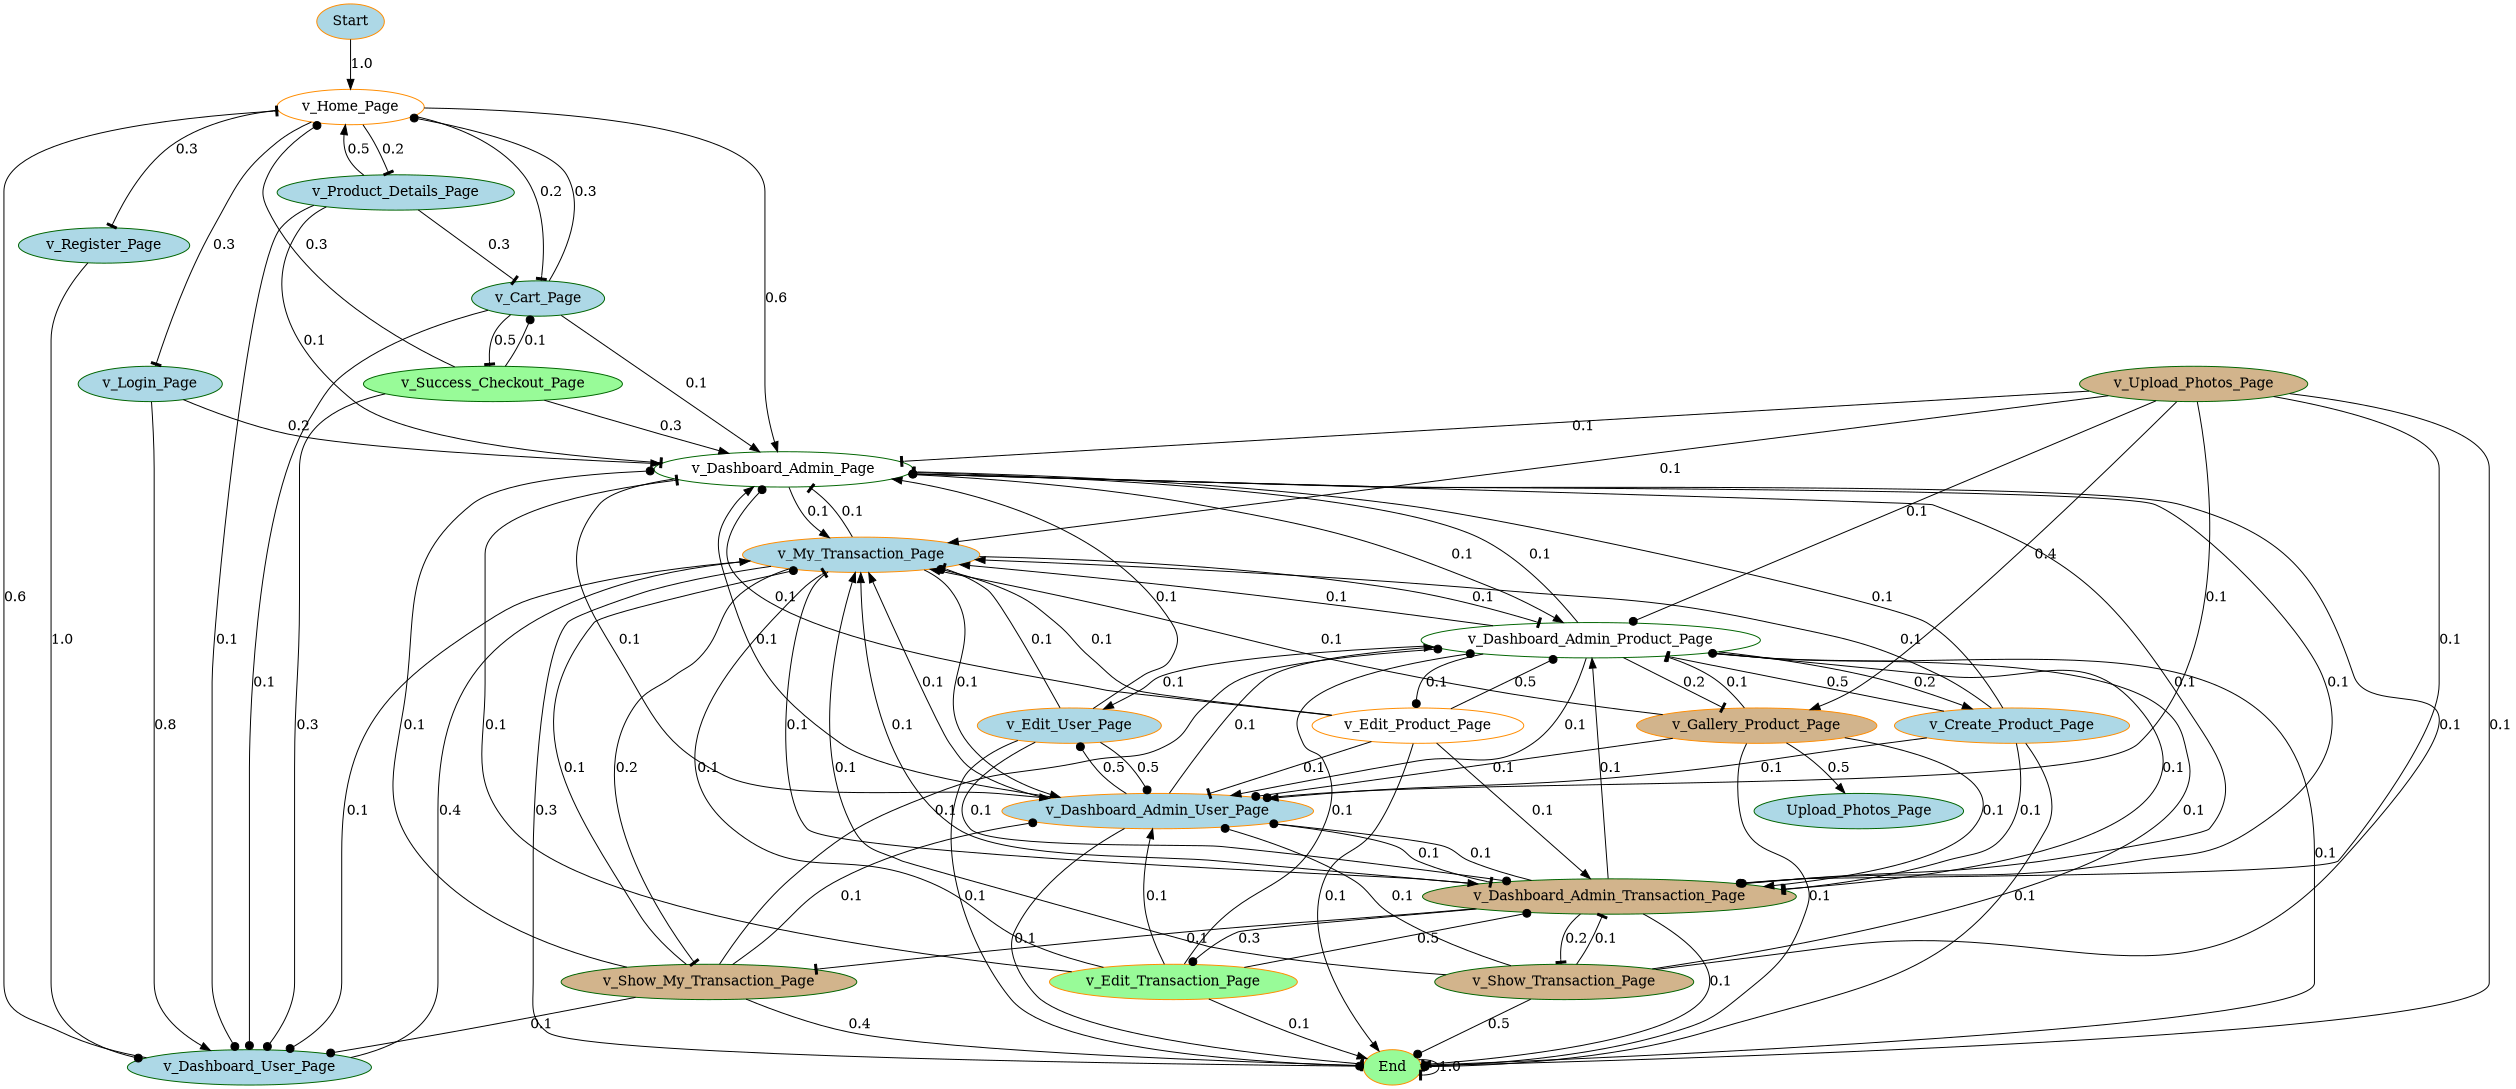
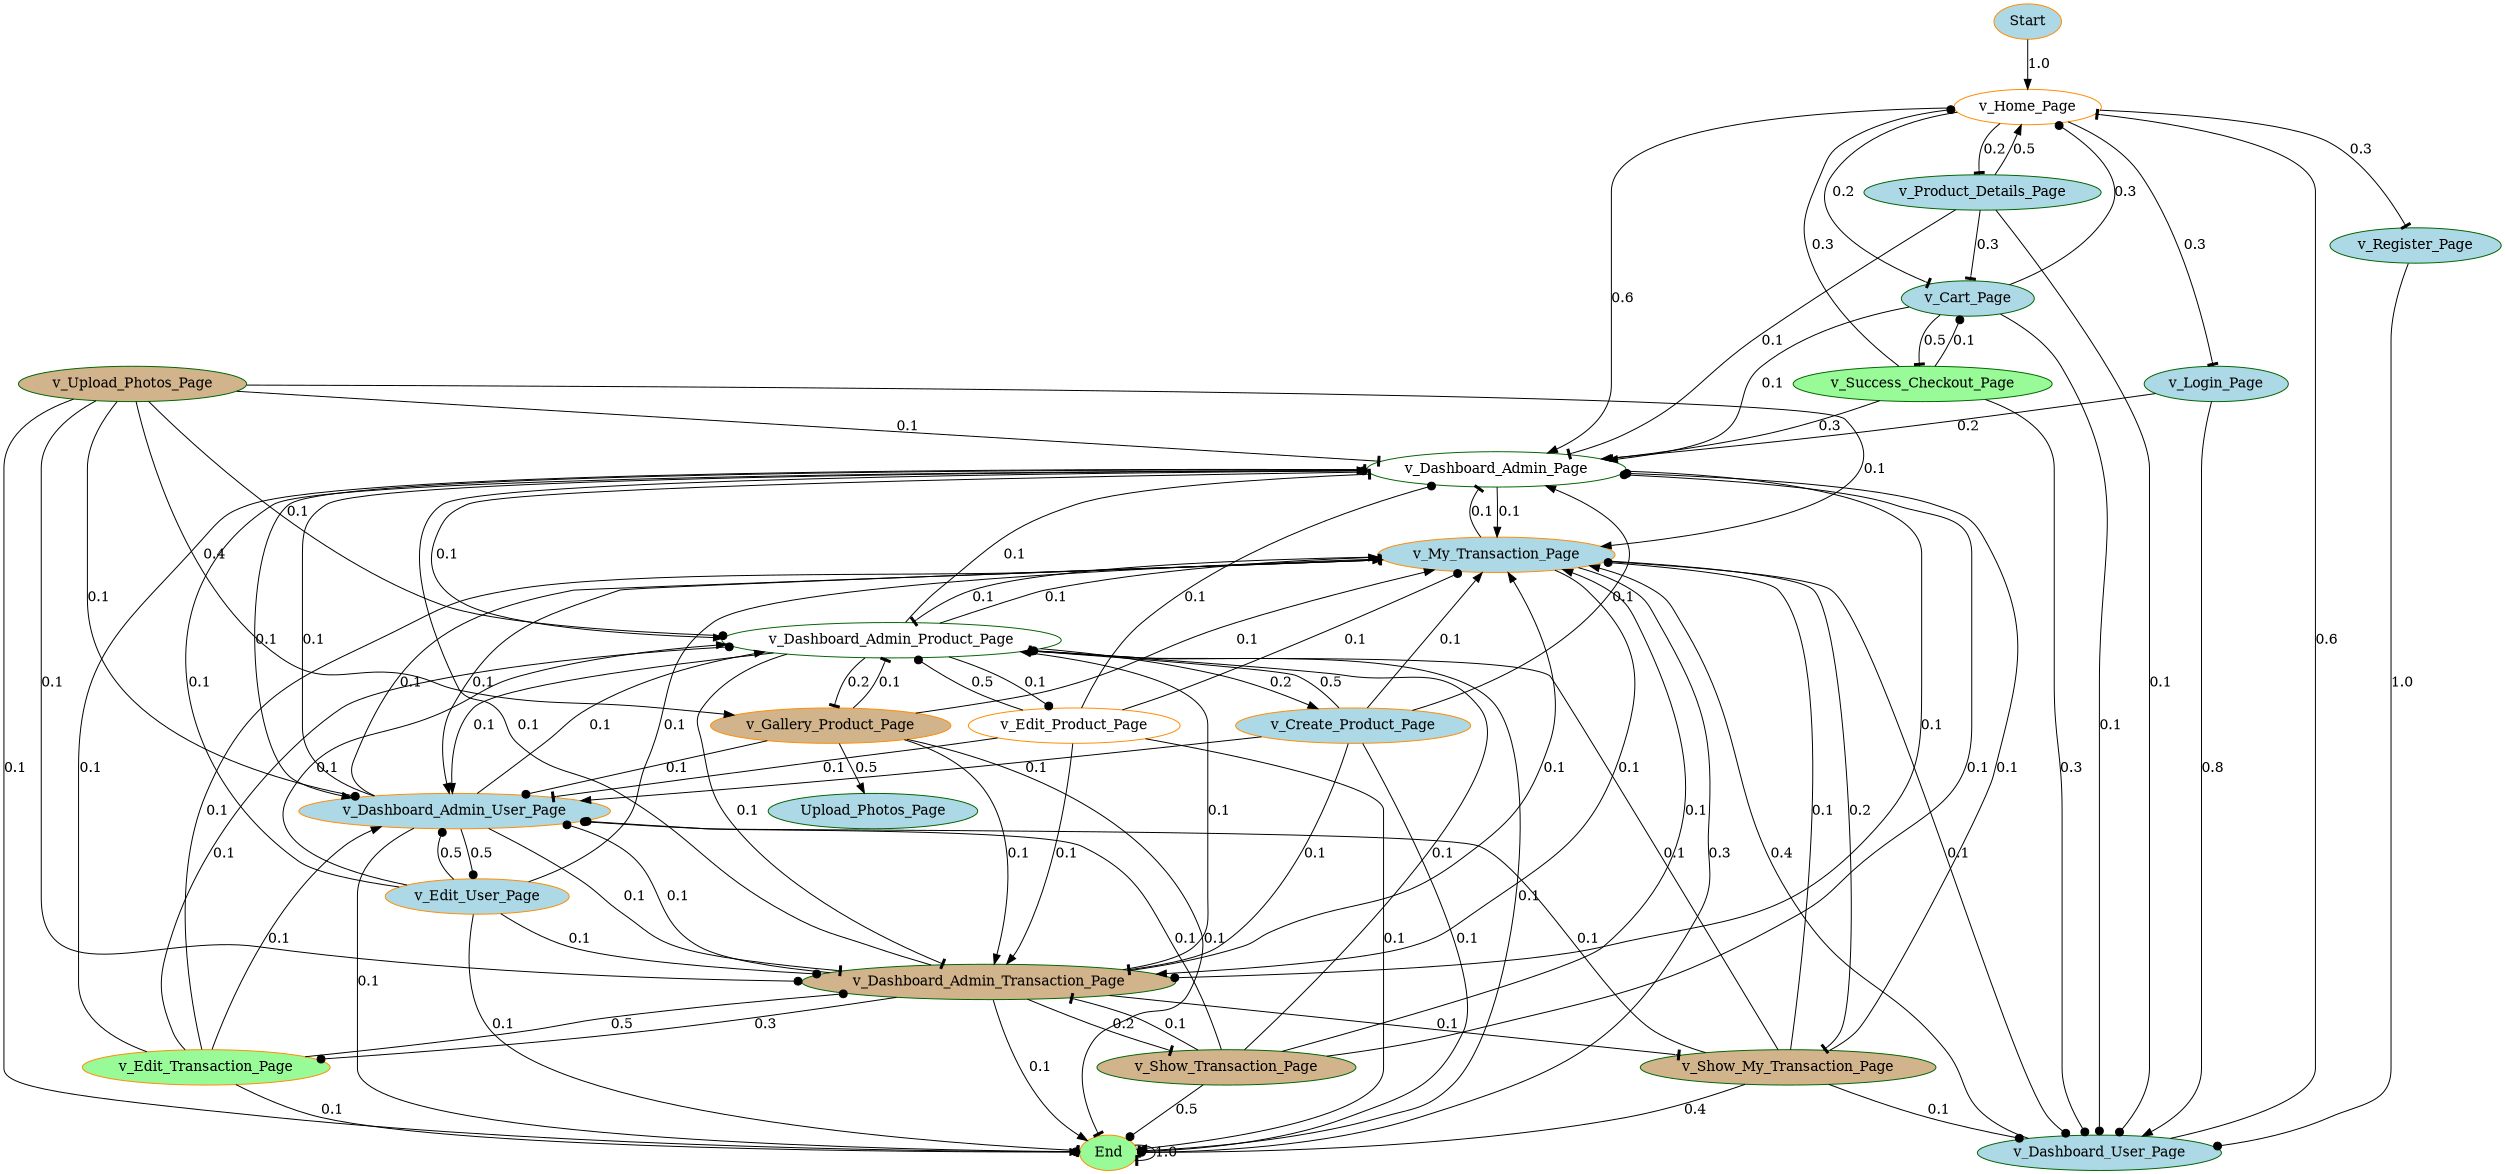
edge "v_Create_Product_Page" -> "v_Dashboard_Admin_Page": arrowhead tee -> normal
edge "v_Dashboard_Admin_Product_Page" -> "v_Edit_User_Page": reversed
